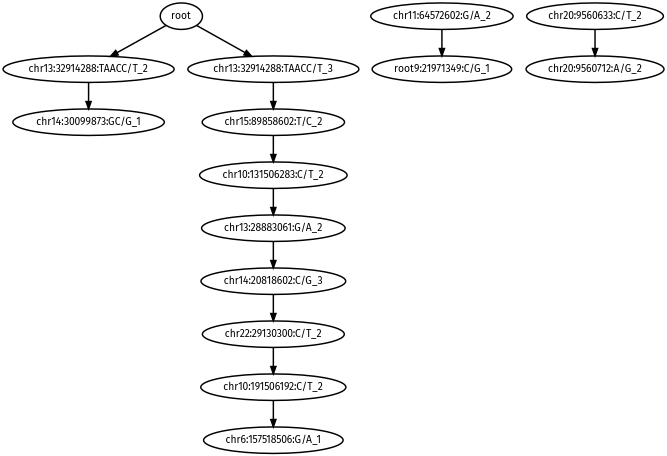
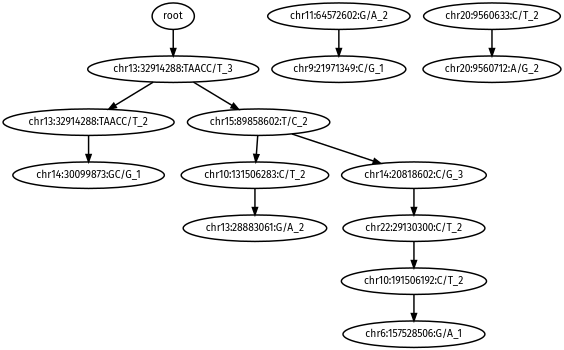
edge "root" -> "chr13:32914288:TAACC/T_2": now "chr13:32914288:TAACC/T_3" -> "chr13:32914288:TAACC/T_2"
node "root9:21971349:C/G_1": label "root9:21971349:C/G_1" -> "chr9:21971349:C/G_1"
edge "chr13:28883061:G/A_2" -> "chr14:20818602:C/G_3": now "chr15:89858602:T/C_2" -> "chr14:20818602:C/G_3"
node "chr6:157518506:G/A_1": label "chr6:157518506:G/A_1" -> "chr6:157528506:G/A_1"
